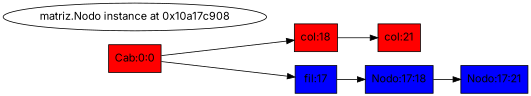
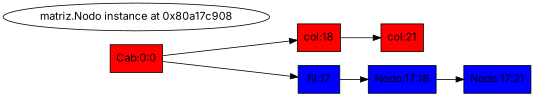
node "matriz.Nodo instance at 0x10a17c908": label "matriz.Nodo instance at 0x10a17c908" -> "matriz.Nodo instance at 0x80a17c908"
